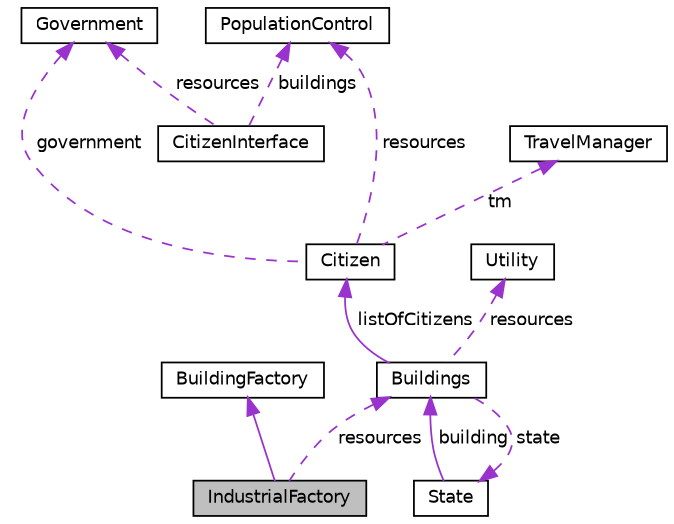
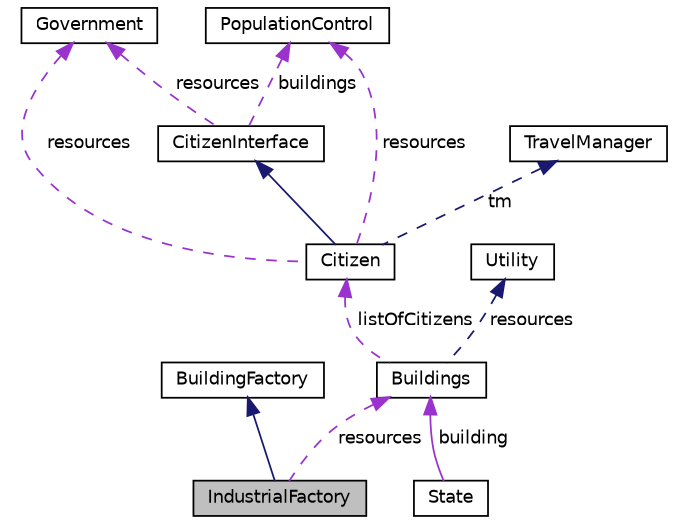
edge "Citizen" -> "Government": label " government" -> " resources"
edge "Citizen" -> "TravelManager": color darkorchid3 -> midnightblue
edge "Citizen" -> "CitizenInterface": added
edge "Buildings" -> "Utility": color darkorchid3 -> midnightblue
edge "Buildings" -> "Citizen": style solid -> dashed
edge "Buildings" -> "State": removed, label "state"
edge "IndustrialFactory" -> "BuildingFactory": color darkorchid3 -> midnightblue
